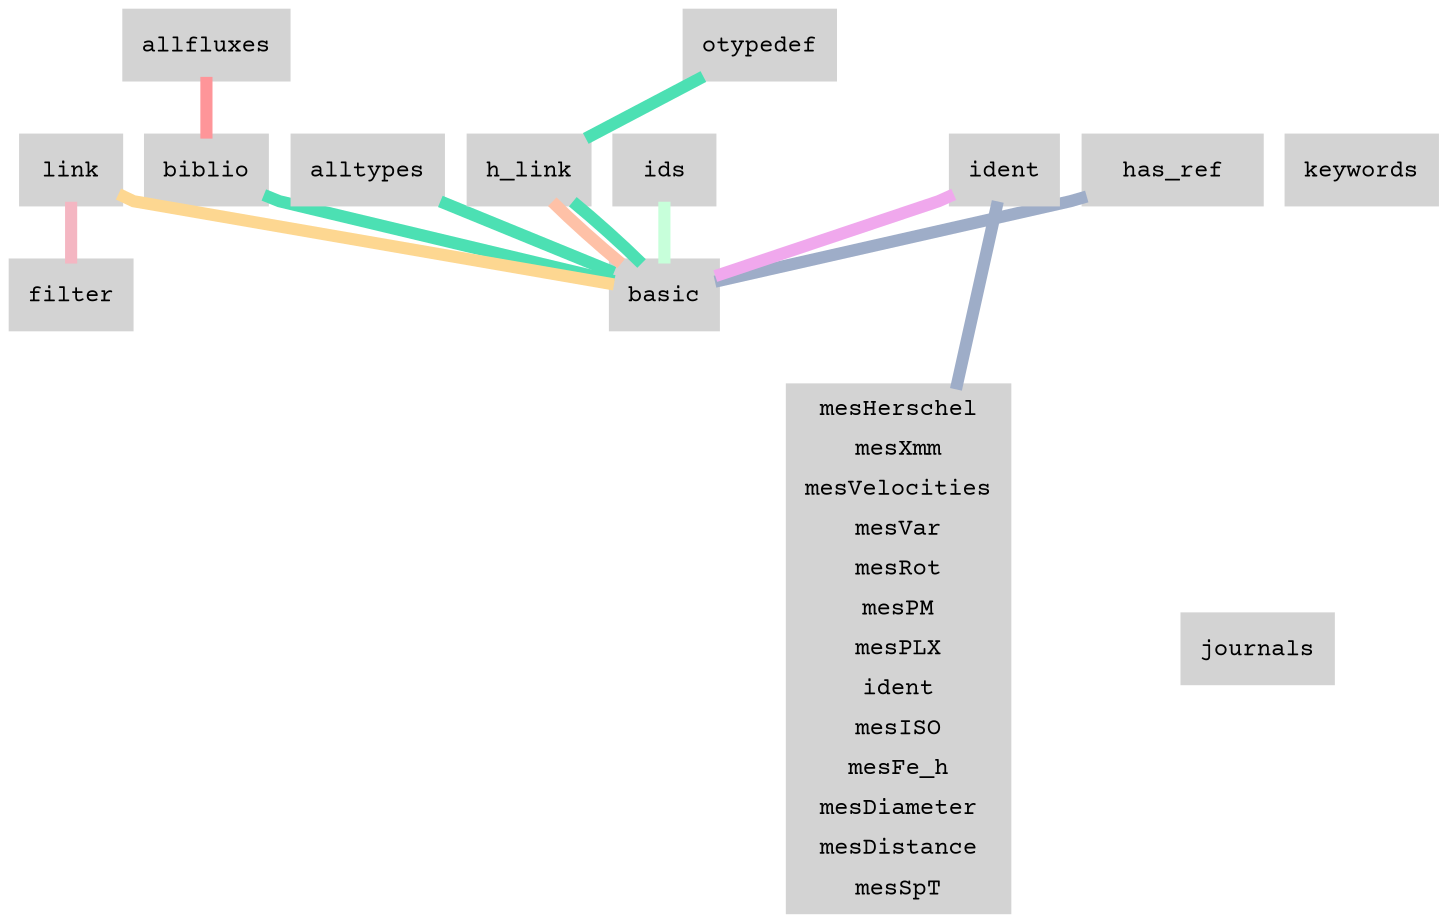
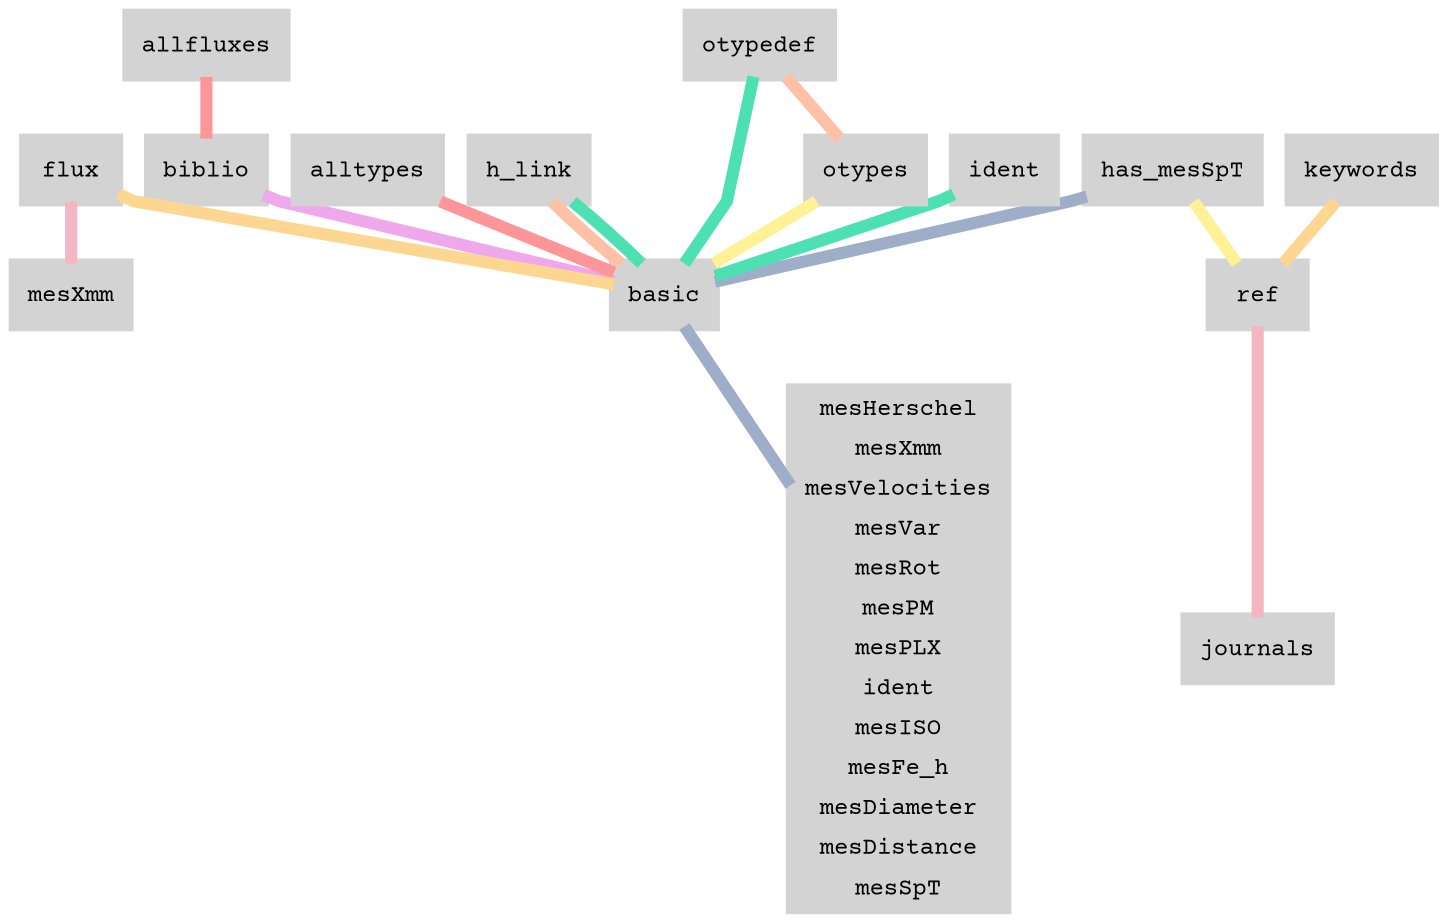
edge "otypedef" -- "h_link": now "otypedef" -- "basic"
node "link": label "link" -> "flux"
node "ids": removed
node "otypes": added
node "has_ref": label "has_ref" -> "has_mesSpT"
edge "ident" -- "basic": color #f0a8ed -> #4ce0b3
edge "alltypes" -- "basic": color #4ce0b3 -> #fe9599
edge "biblio" -- "basic": color #4ce0b3 -> #f0a8ed
node "filter": label "filter" -> "mesXmm"
edge "ident" -- "mesHerschel": now "basic" -- "mesHerschel"
node "ref": added
